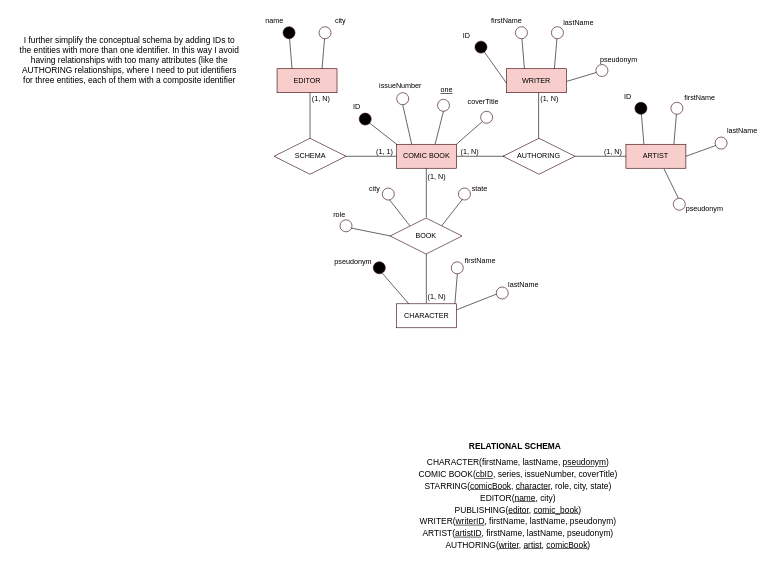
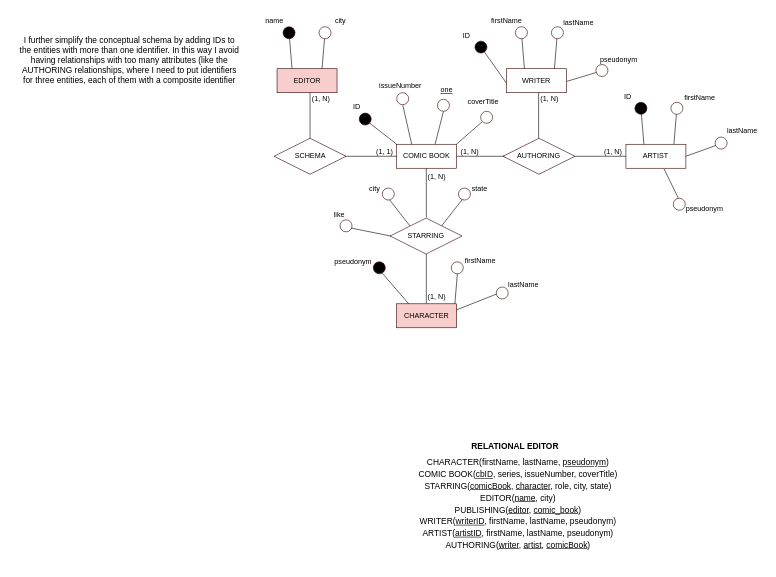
node "WRITER": fillcolor #f8cecc -> #ffffff
node "COMIC BOOK": fillcolor #f8cecc -> #ffffff
node "ARTIST": fillcolor #f8cecc -> #ffffff
node "role": label "role" -> "like"
node "BOOK": label "BOOK" -> "STARRING"
node "CHARACTER": fillcolor #ffffff -> #f8cecc
node "RELATIONAL SCHEMA": label "RELATIONAL SCHEMA" -> "RELATIONAL EDITOR"
